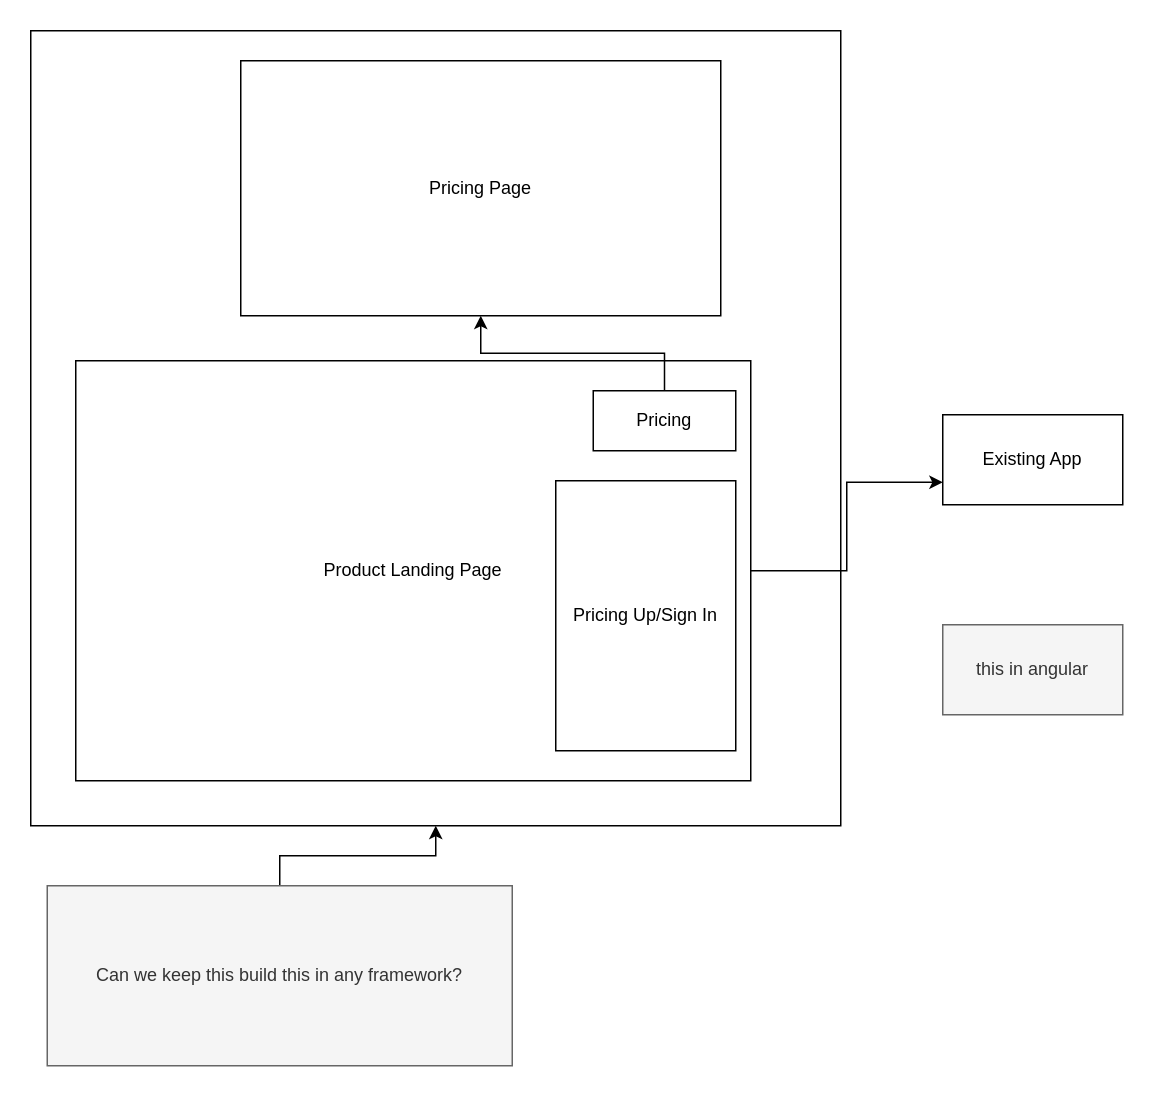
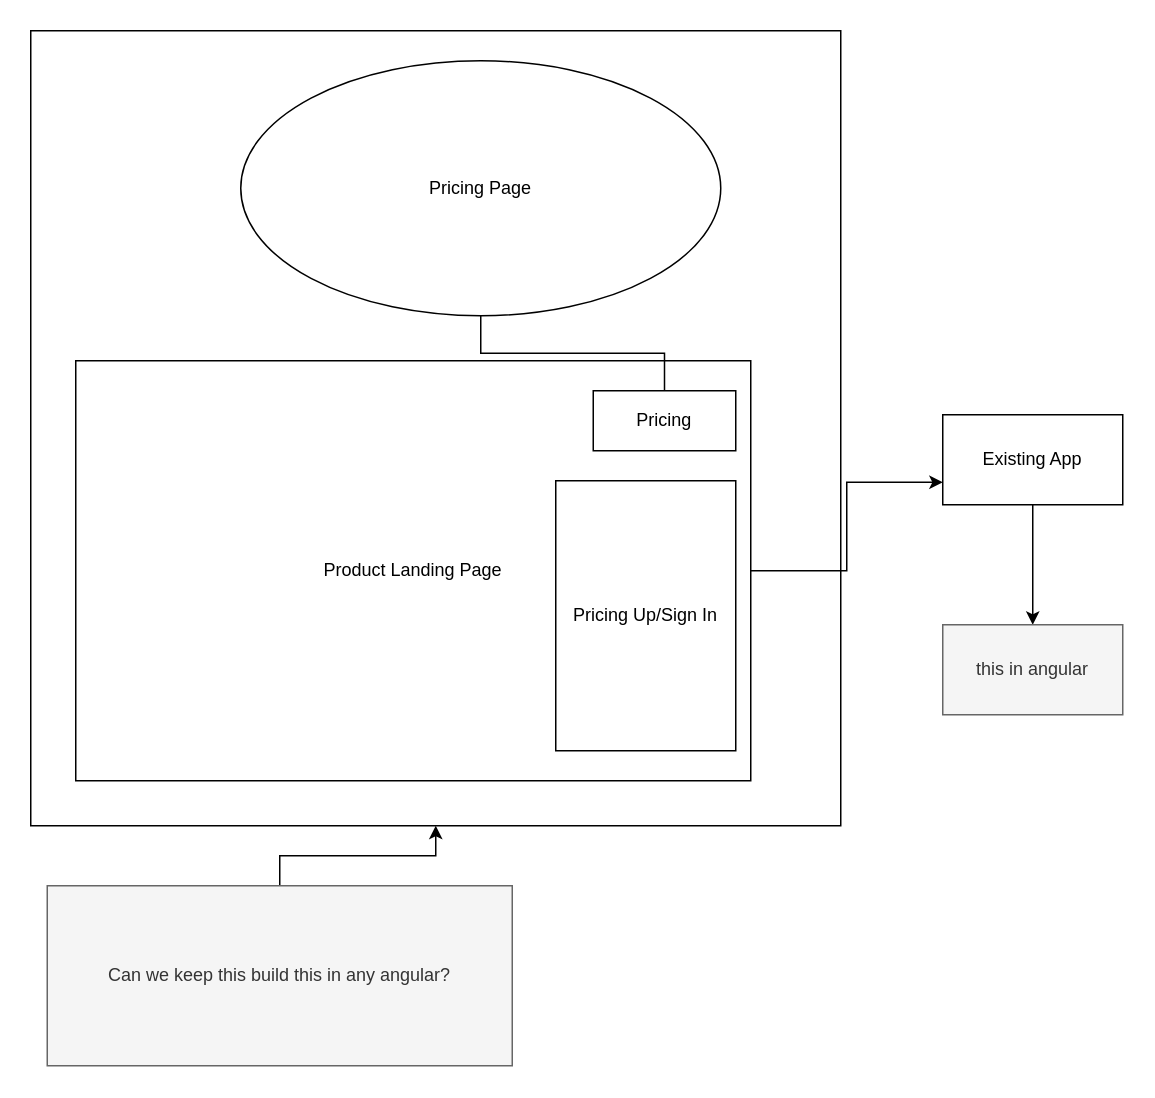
node "Pricing Page": shape rectangle -> ellipse
edge "Pricing" -> "Pricing Page": arrowhead classic -> none
edge "Existing App" -> "this in angular": added
node "Can we keep this build this in any framework?": label "Can we keep this build this in any framework?" -> "Can we keep this build this in any angular?"
